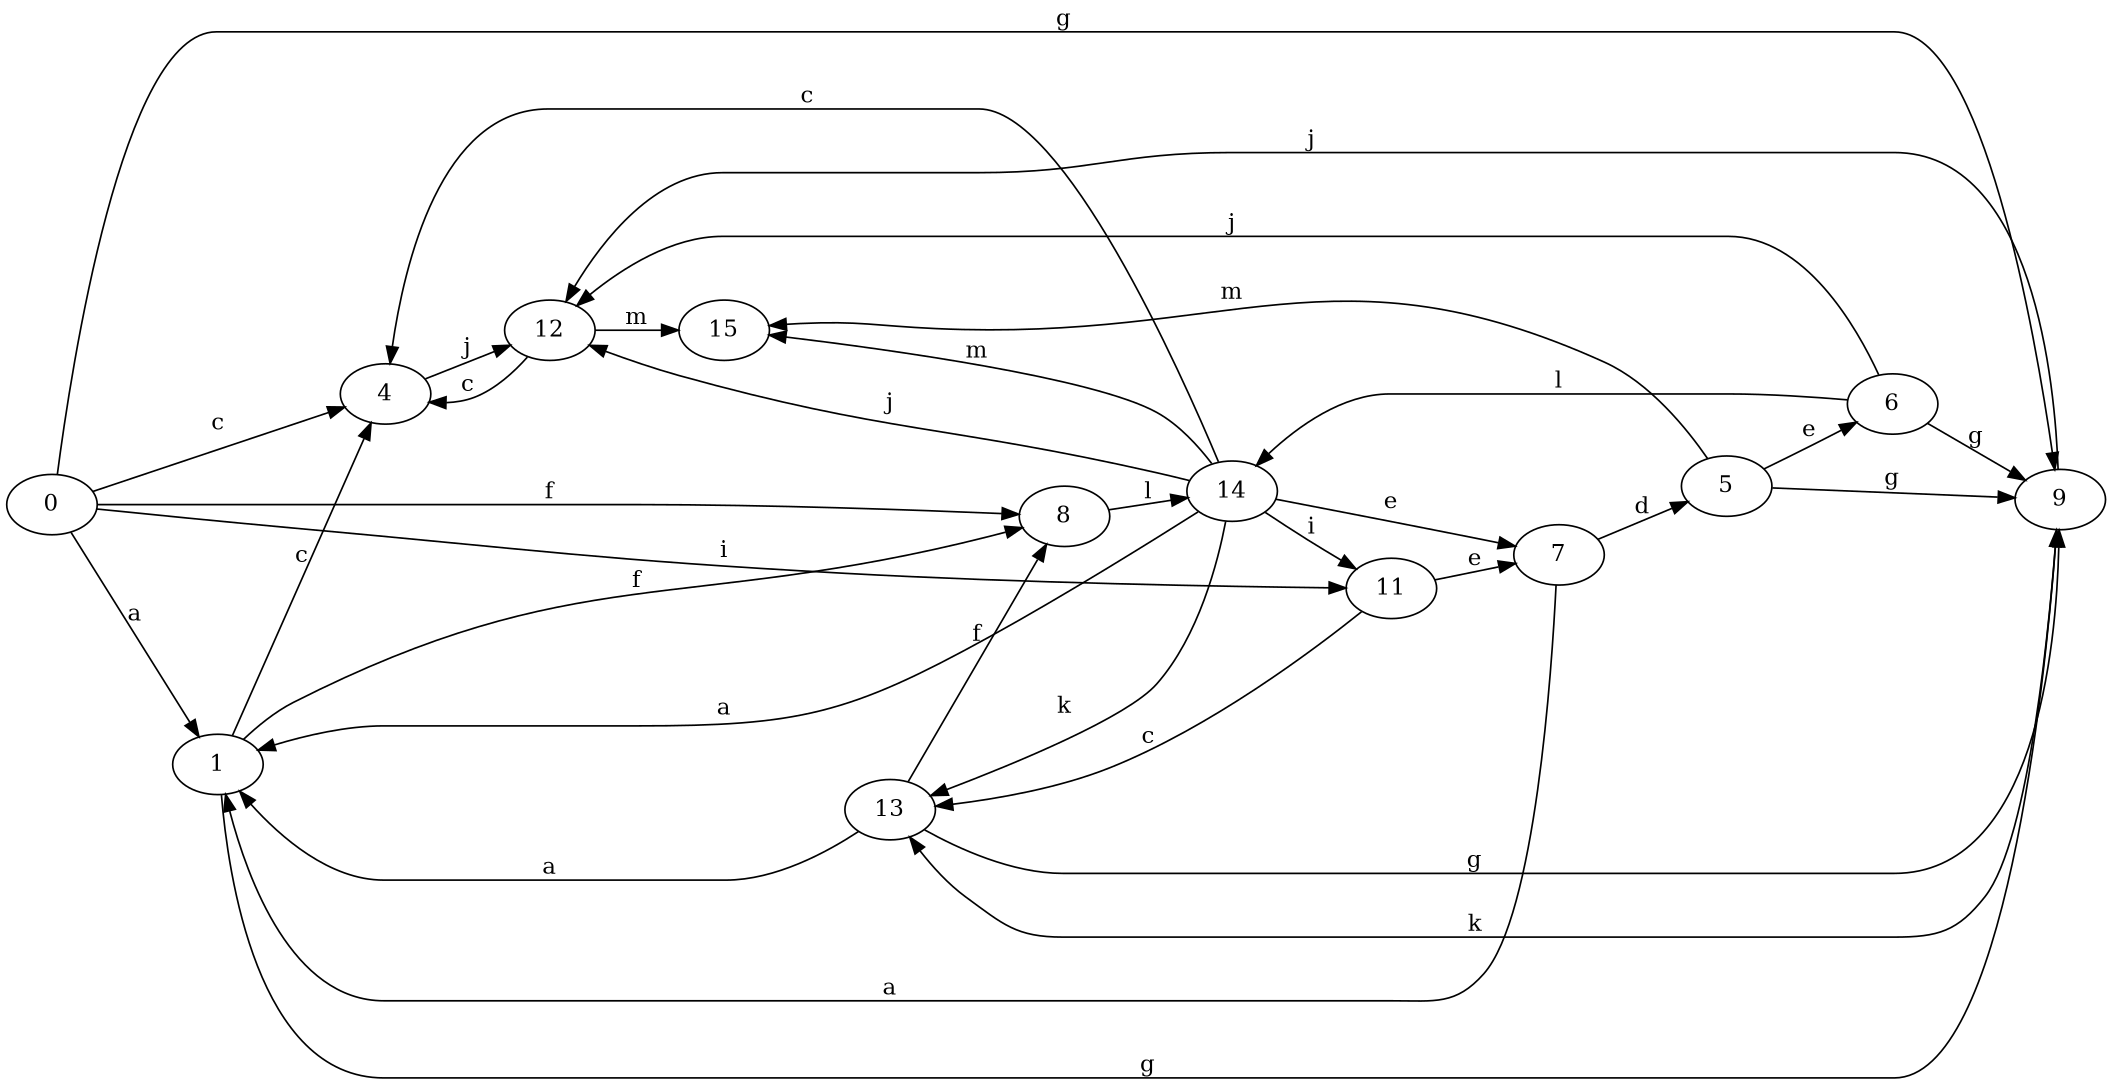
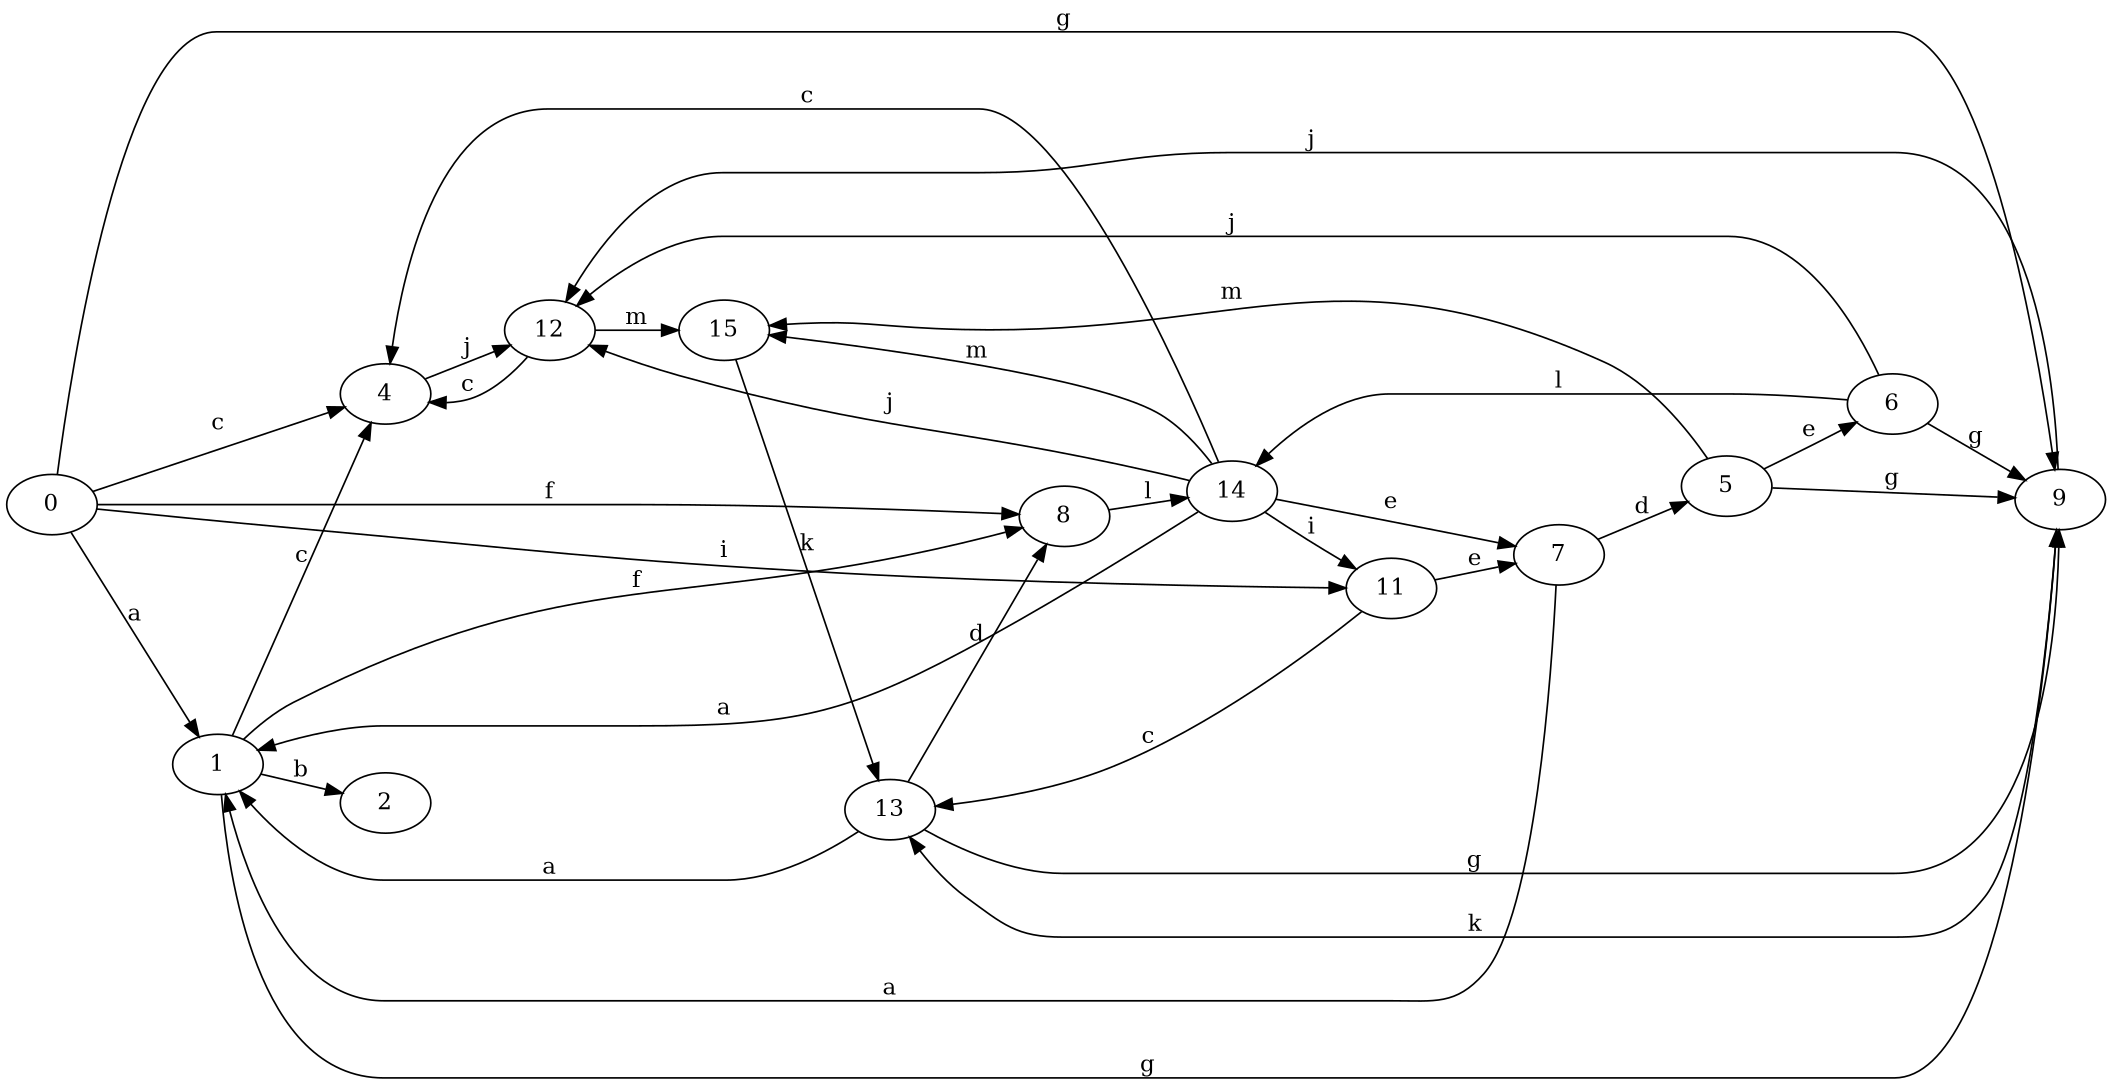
edge "13" -> "8": label "f" -> "d"
edge "14" -> "13": now "15" -> "13"
node "2": added
